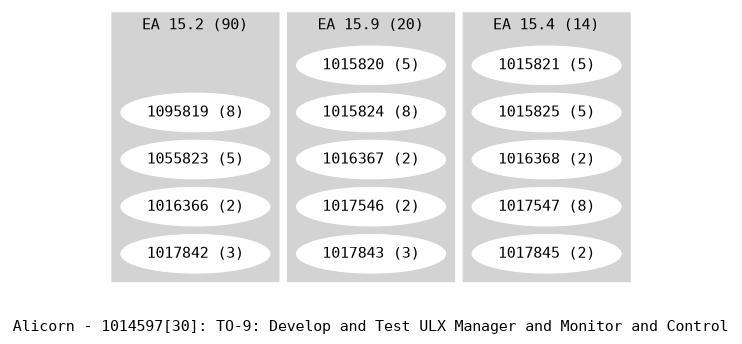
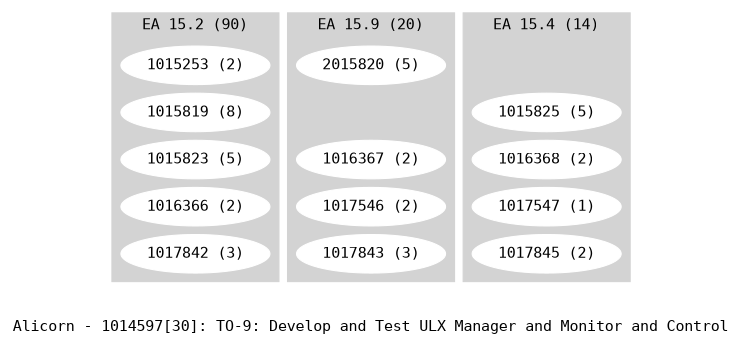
node "1015253 (2)": added
node "1015820 (5)": label "1015820 (5)" -> "2015820 (5)"
node "1015821 (5)": removed
node "1095819 (8)": label "1095819 (8)" -> "1015819 (8)"
node "1015824 (8)": removed
node "1055823 (5)": label "1055823 (5)" -> "1015823 (5)"
node "1017547 (8)": label "1017547 (8)" -> "1017547 (1)"
